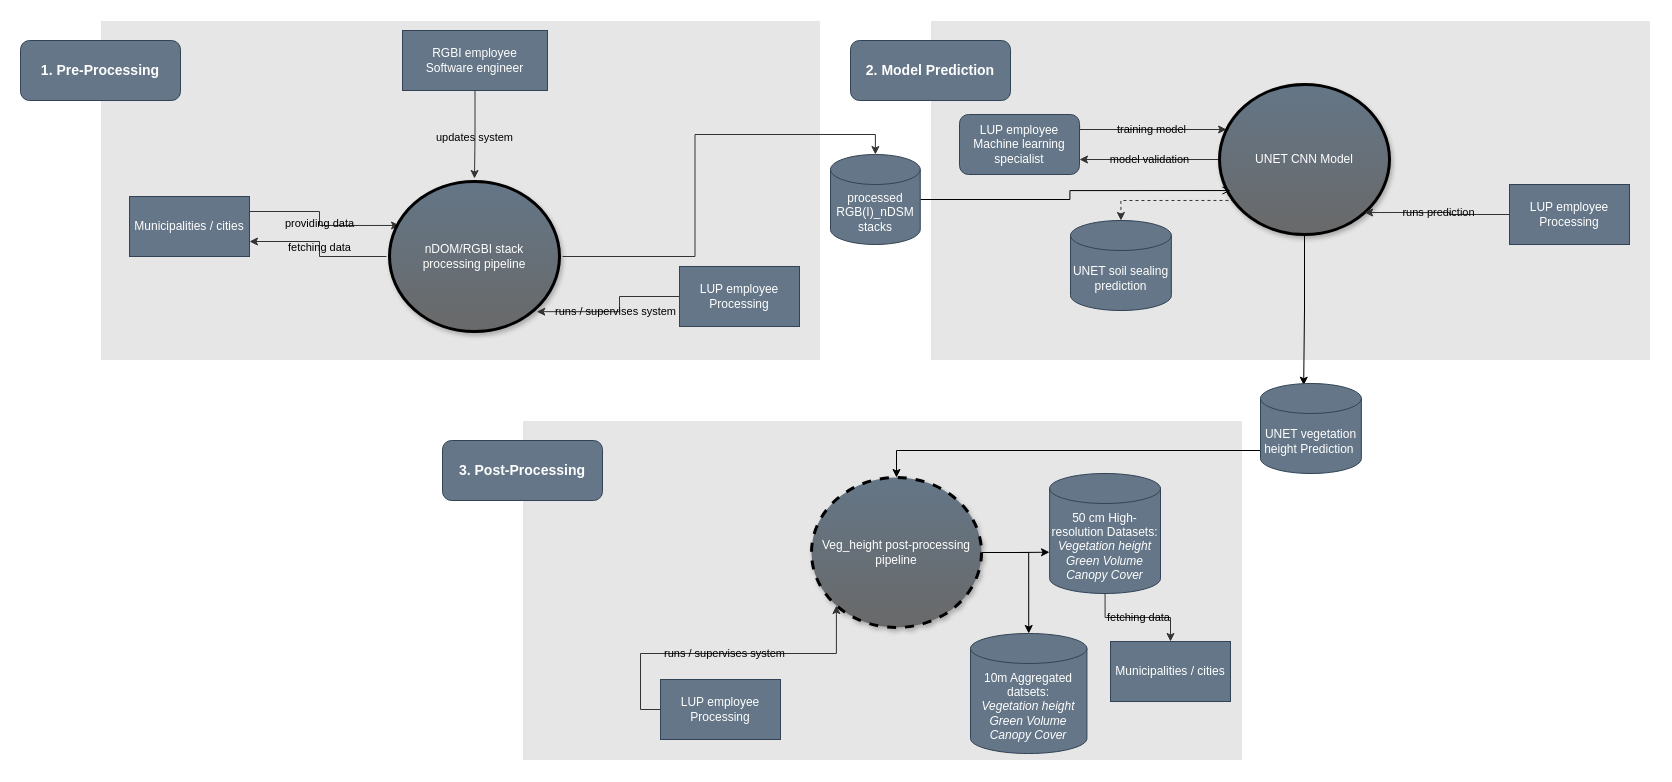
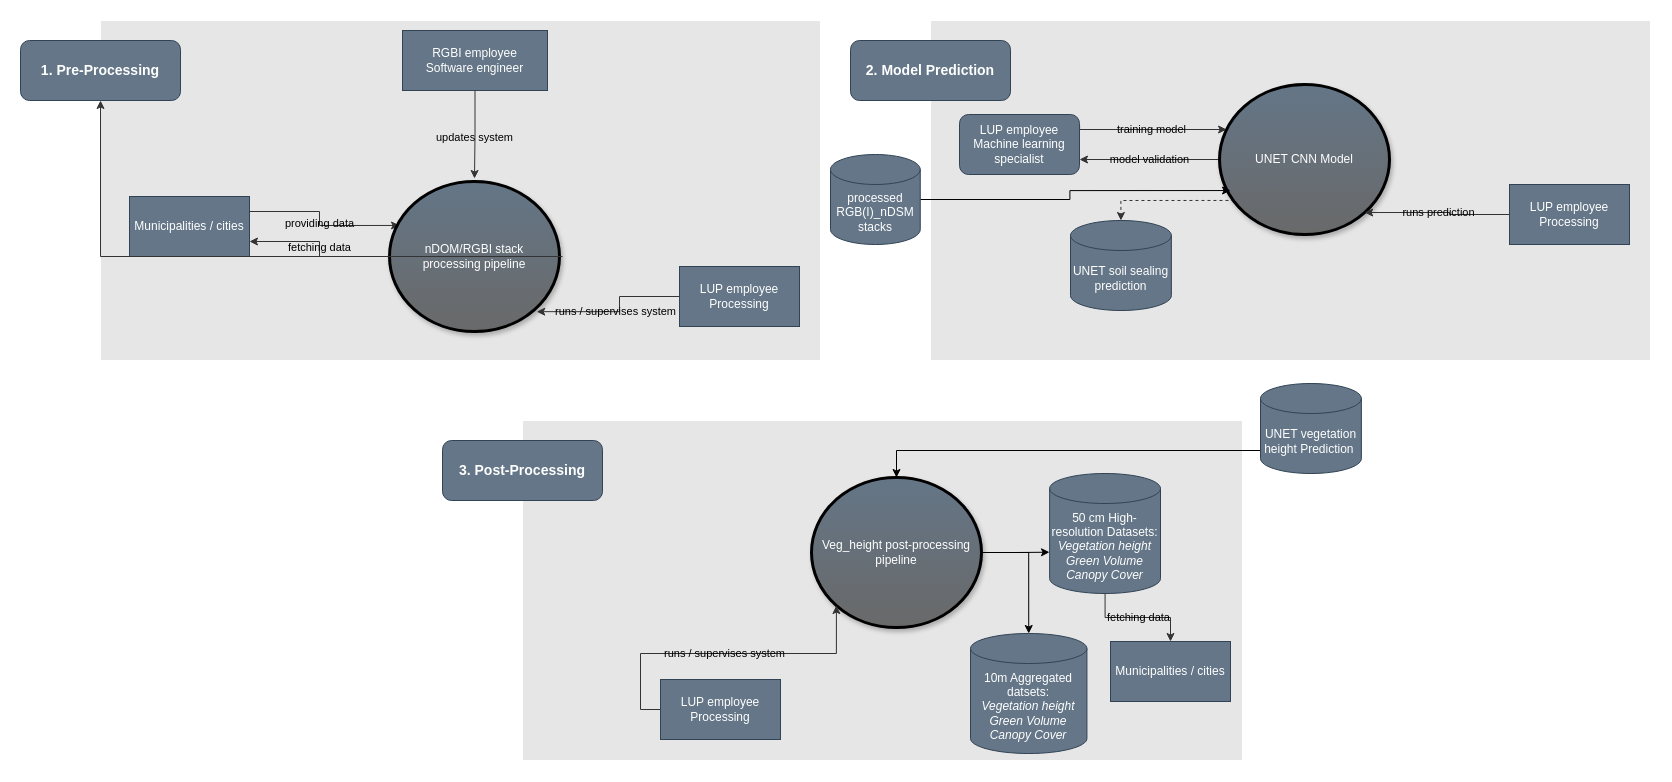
edge "nDOM/RGBI stack processing pipeline" -> "processed RGB(I)_nDSM stacks": now "nDOM/RGBI stack processing pipeline" -> "1. Pre-Processing"
edge "processed RGB(I)_nDSM stacks" -> "UNET CNN Model": arrowhead open -> classic
edge "UNET CNN Model" -> "UNET vegetation height Prediction": removed
node "Veg_height post-processing pipeline": style dashed -> solid
